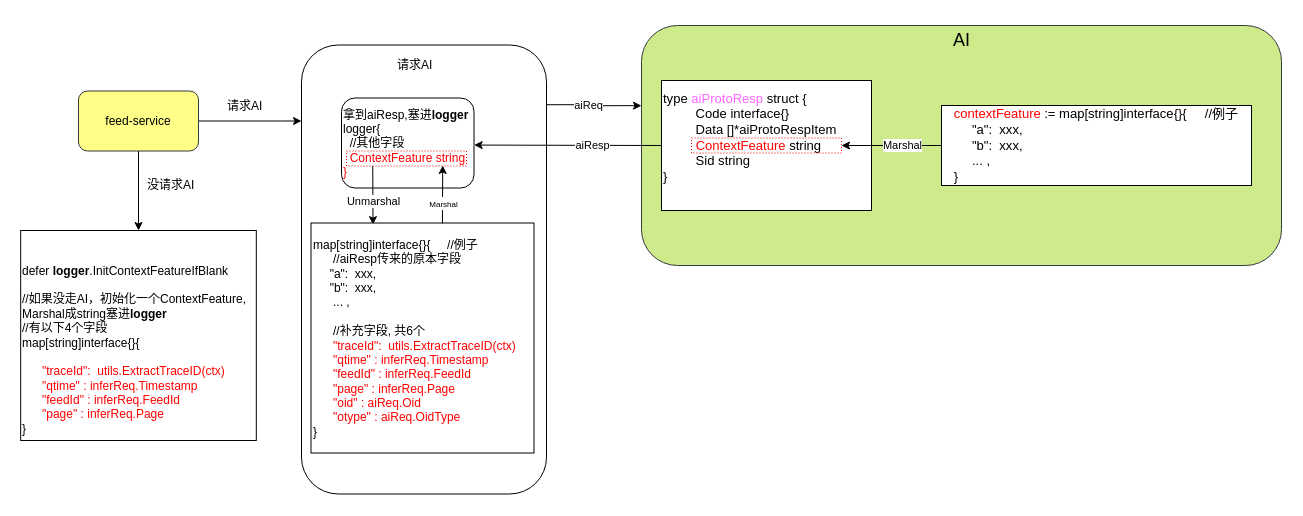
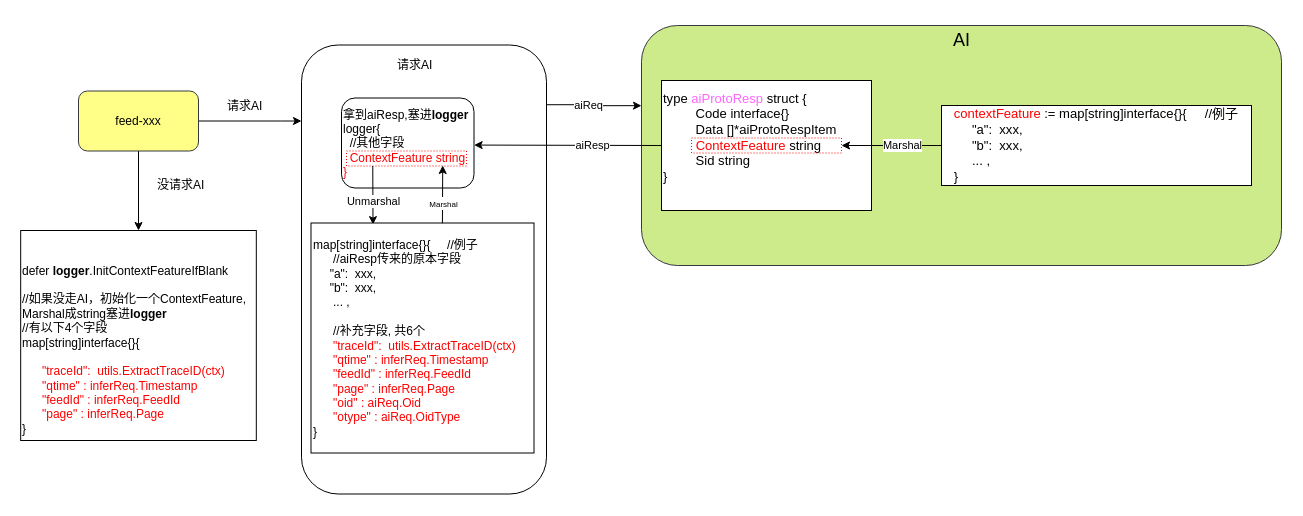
node "feed-service": label "feed-service" -> "feed-xxx"
node "没请求AI": moved (172, 186) -> (182, 186)
